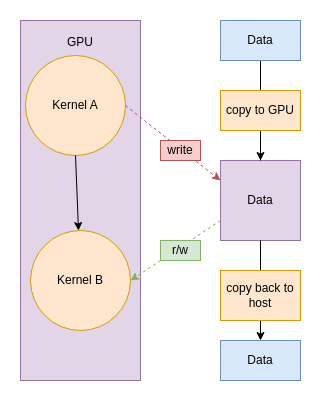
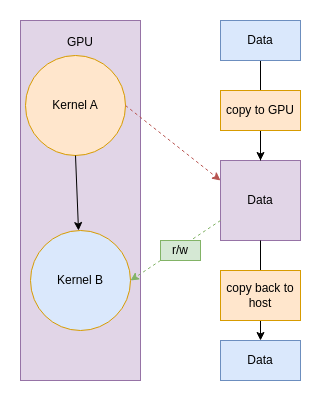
node "write": removed
node "Kernel B": fillcolor #ffe6cc -> #dae8fc
